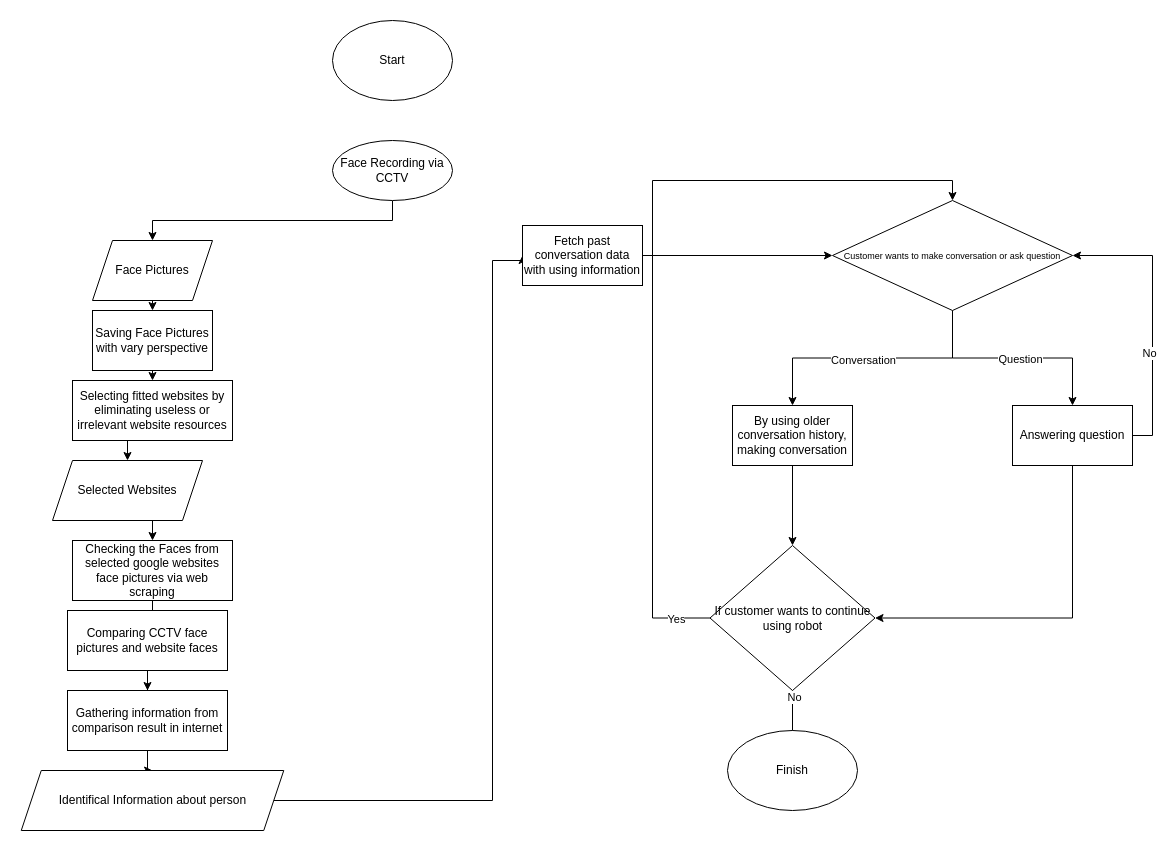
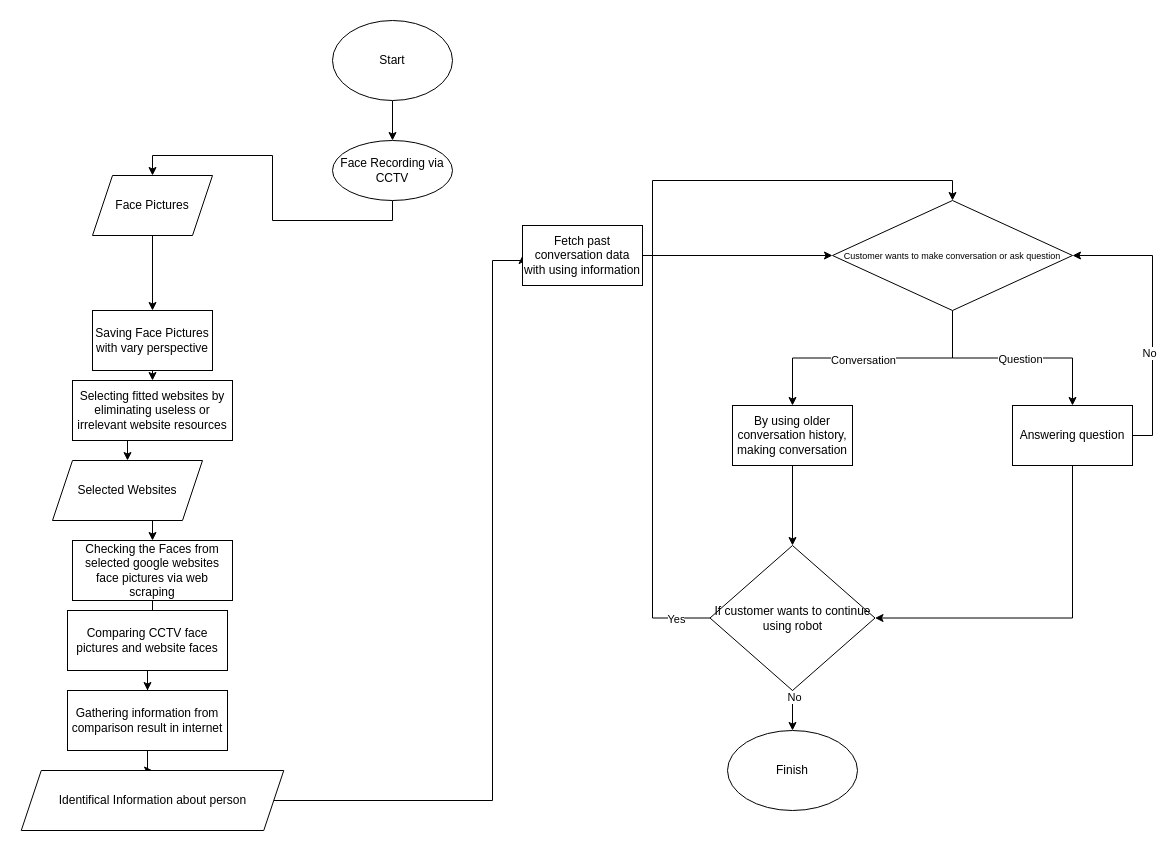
edge "Start" -> "Face Recording via CCTV": added
node "Face Pictures": moved (153, 271) -> (153, 206)
edge "If customer wants to continue using robot" -- "Finish": arrowhead none -> classic
